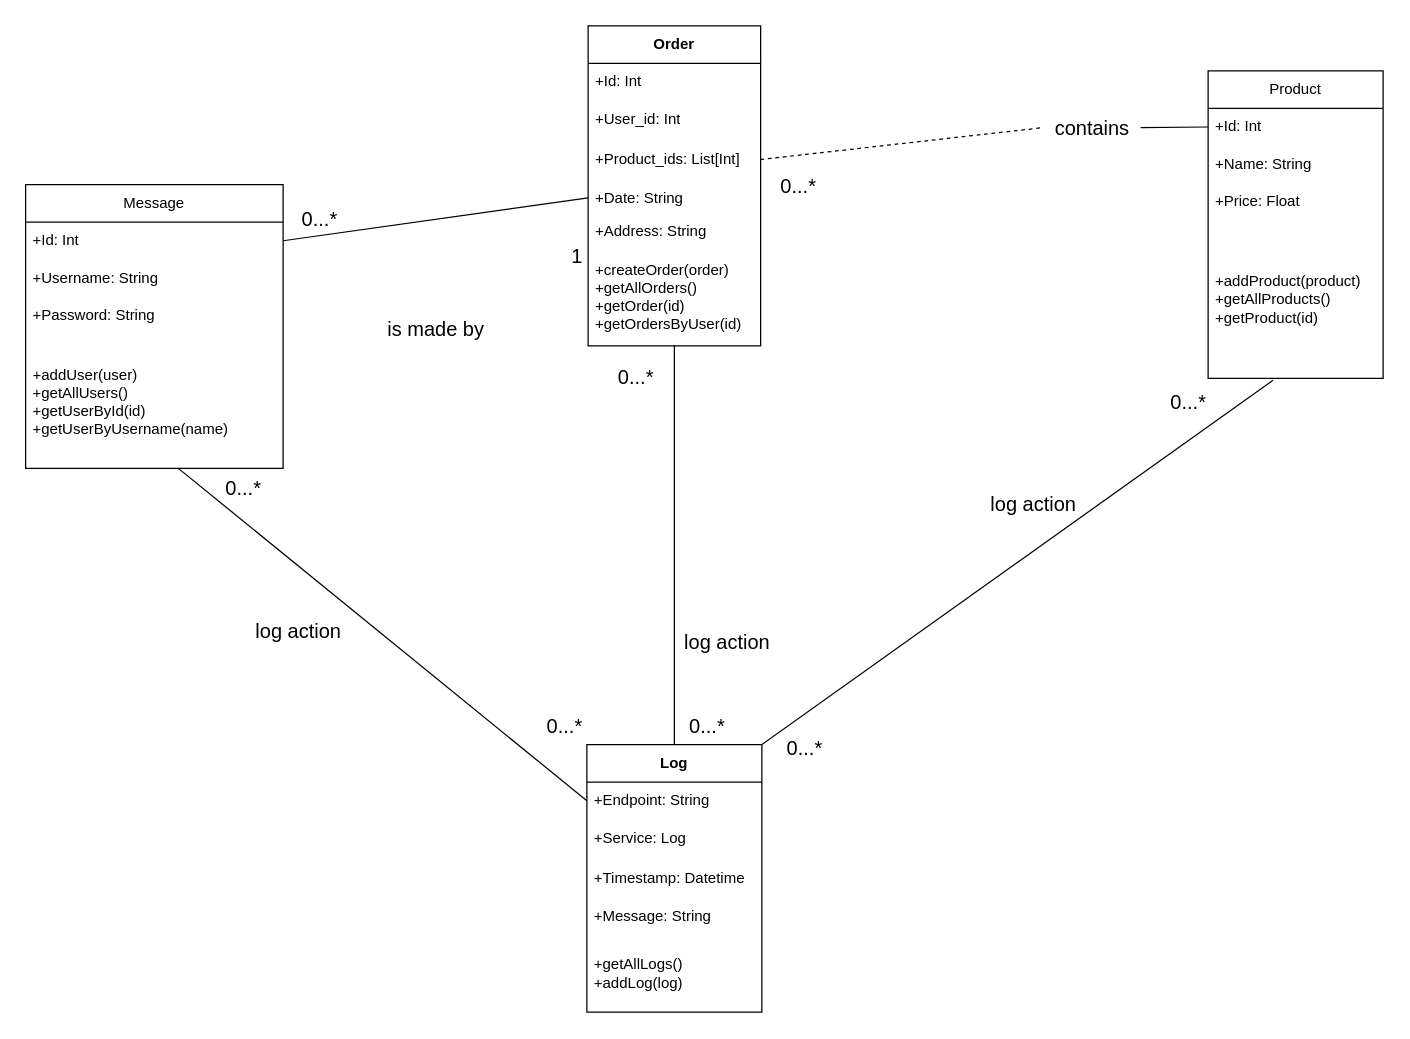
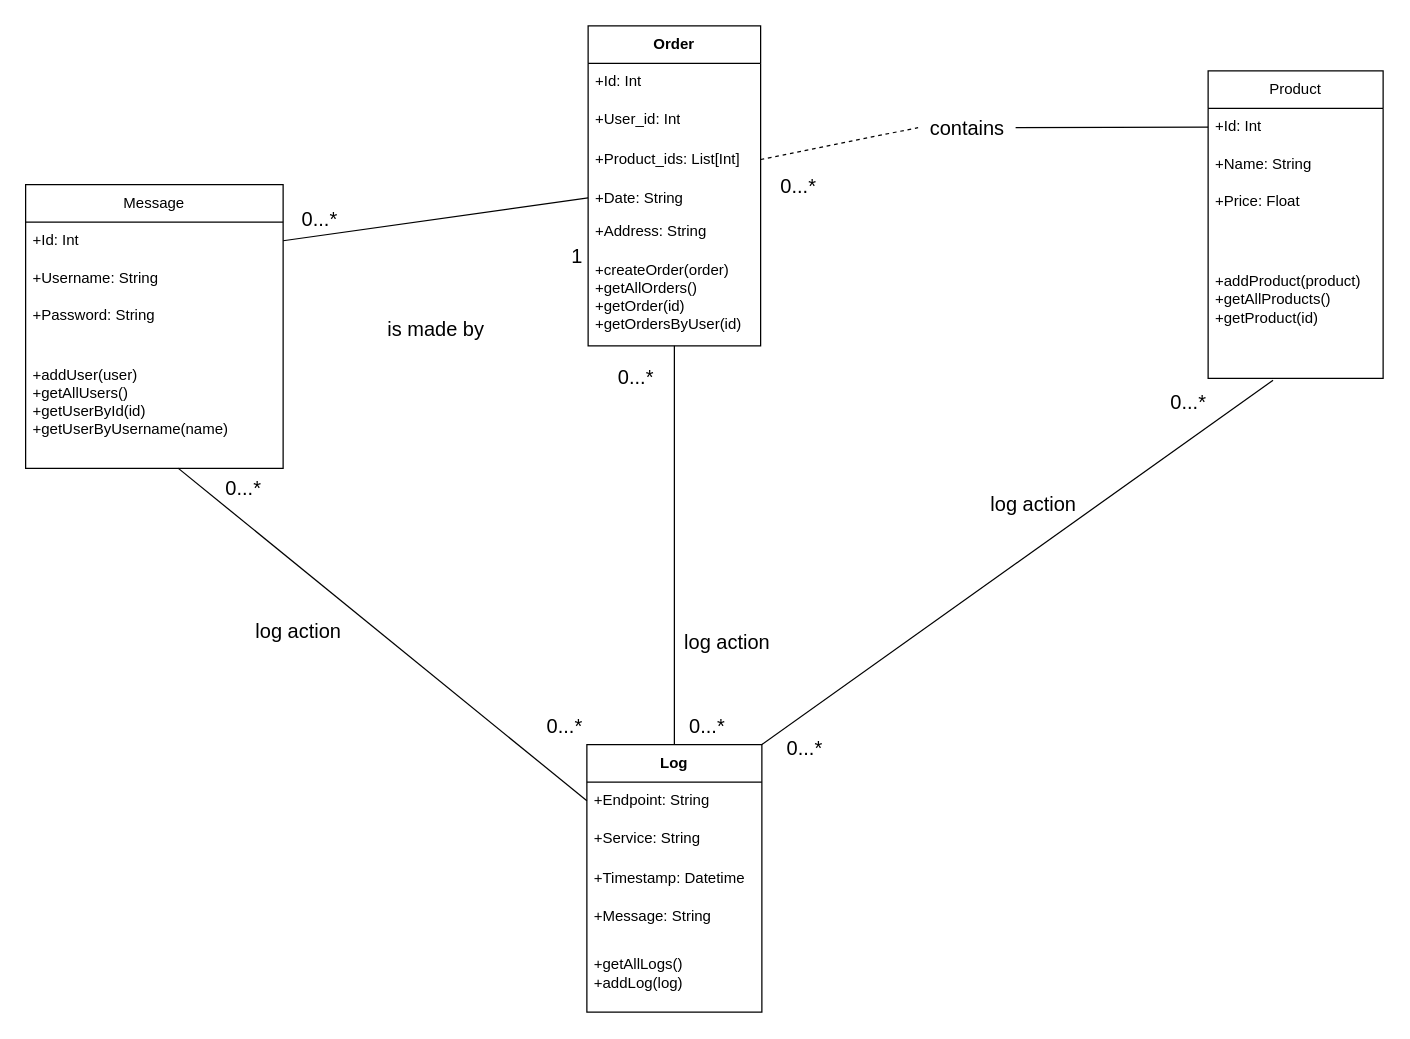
node "contains": moved (1092, 128) -> (967, 128)
node "+Service: Log": label "+Service: Log" -> "+Service: String"
